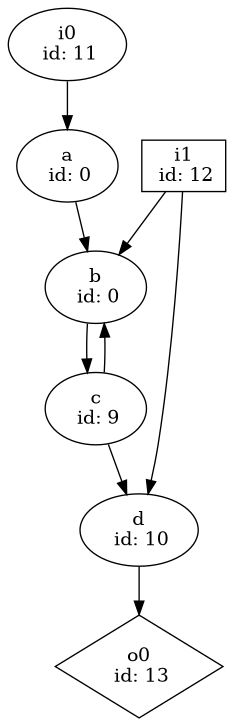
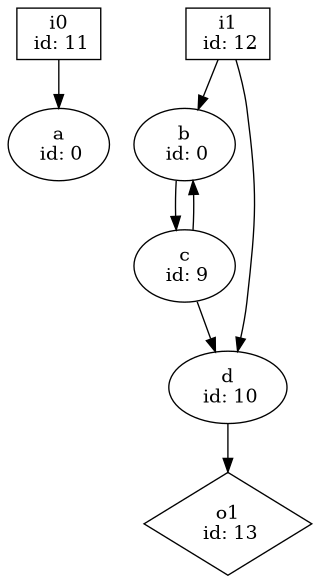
node "i0 id: 11": shape ellipse -> box
edge "a id: 0" -> "b id: 0": removed
node "o0 id: 13": label "o0 id: 13" -> "o1 id: 13"
